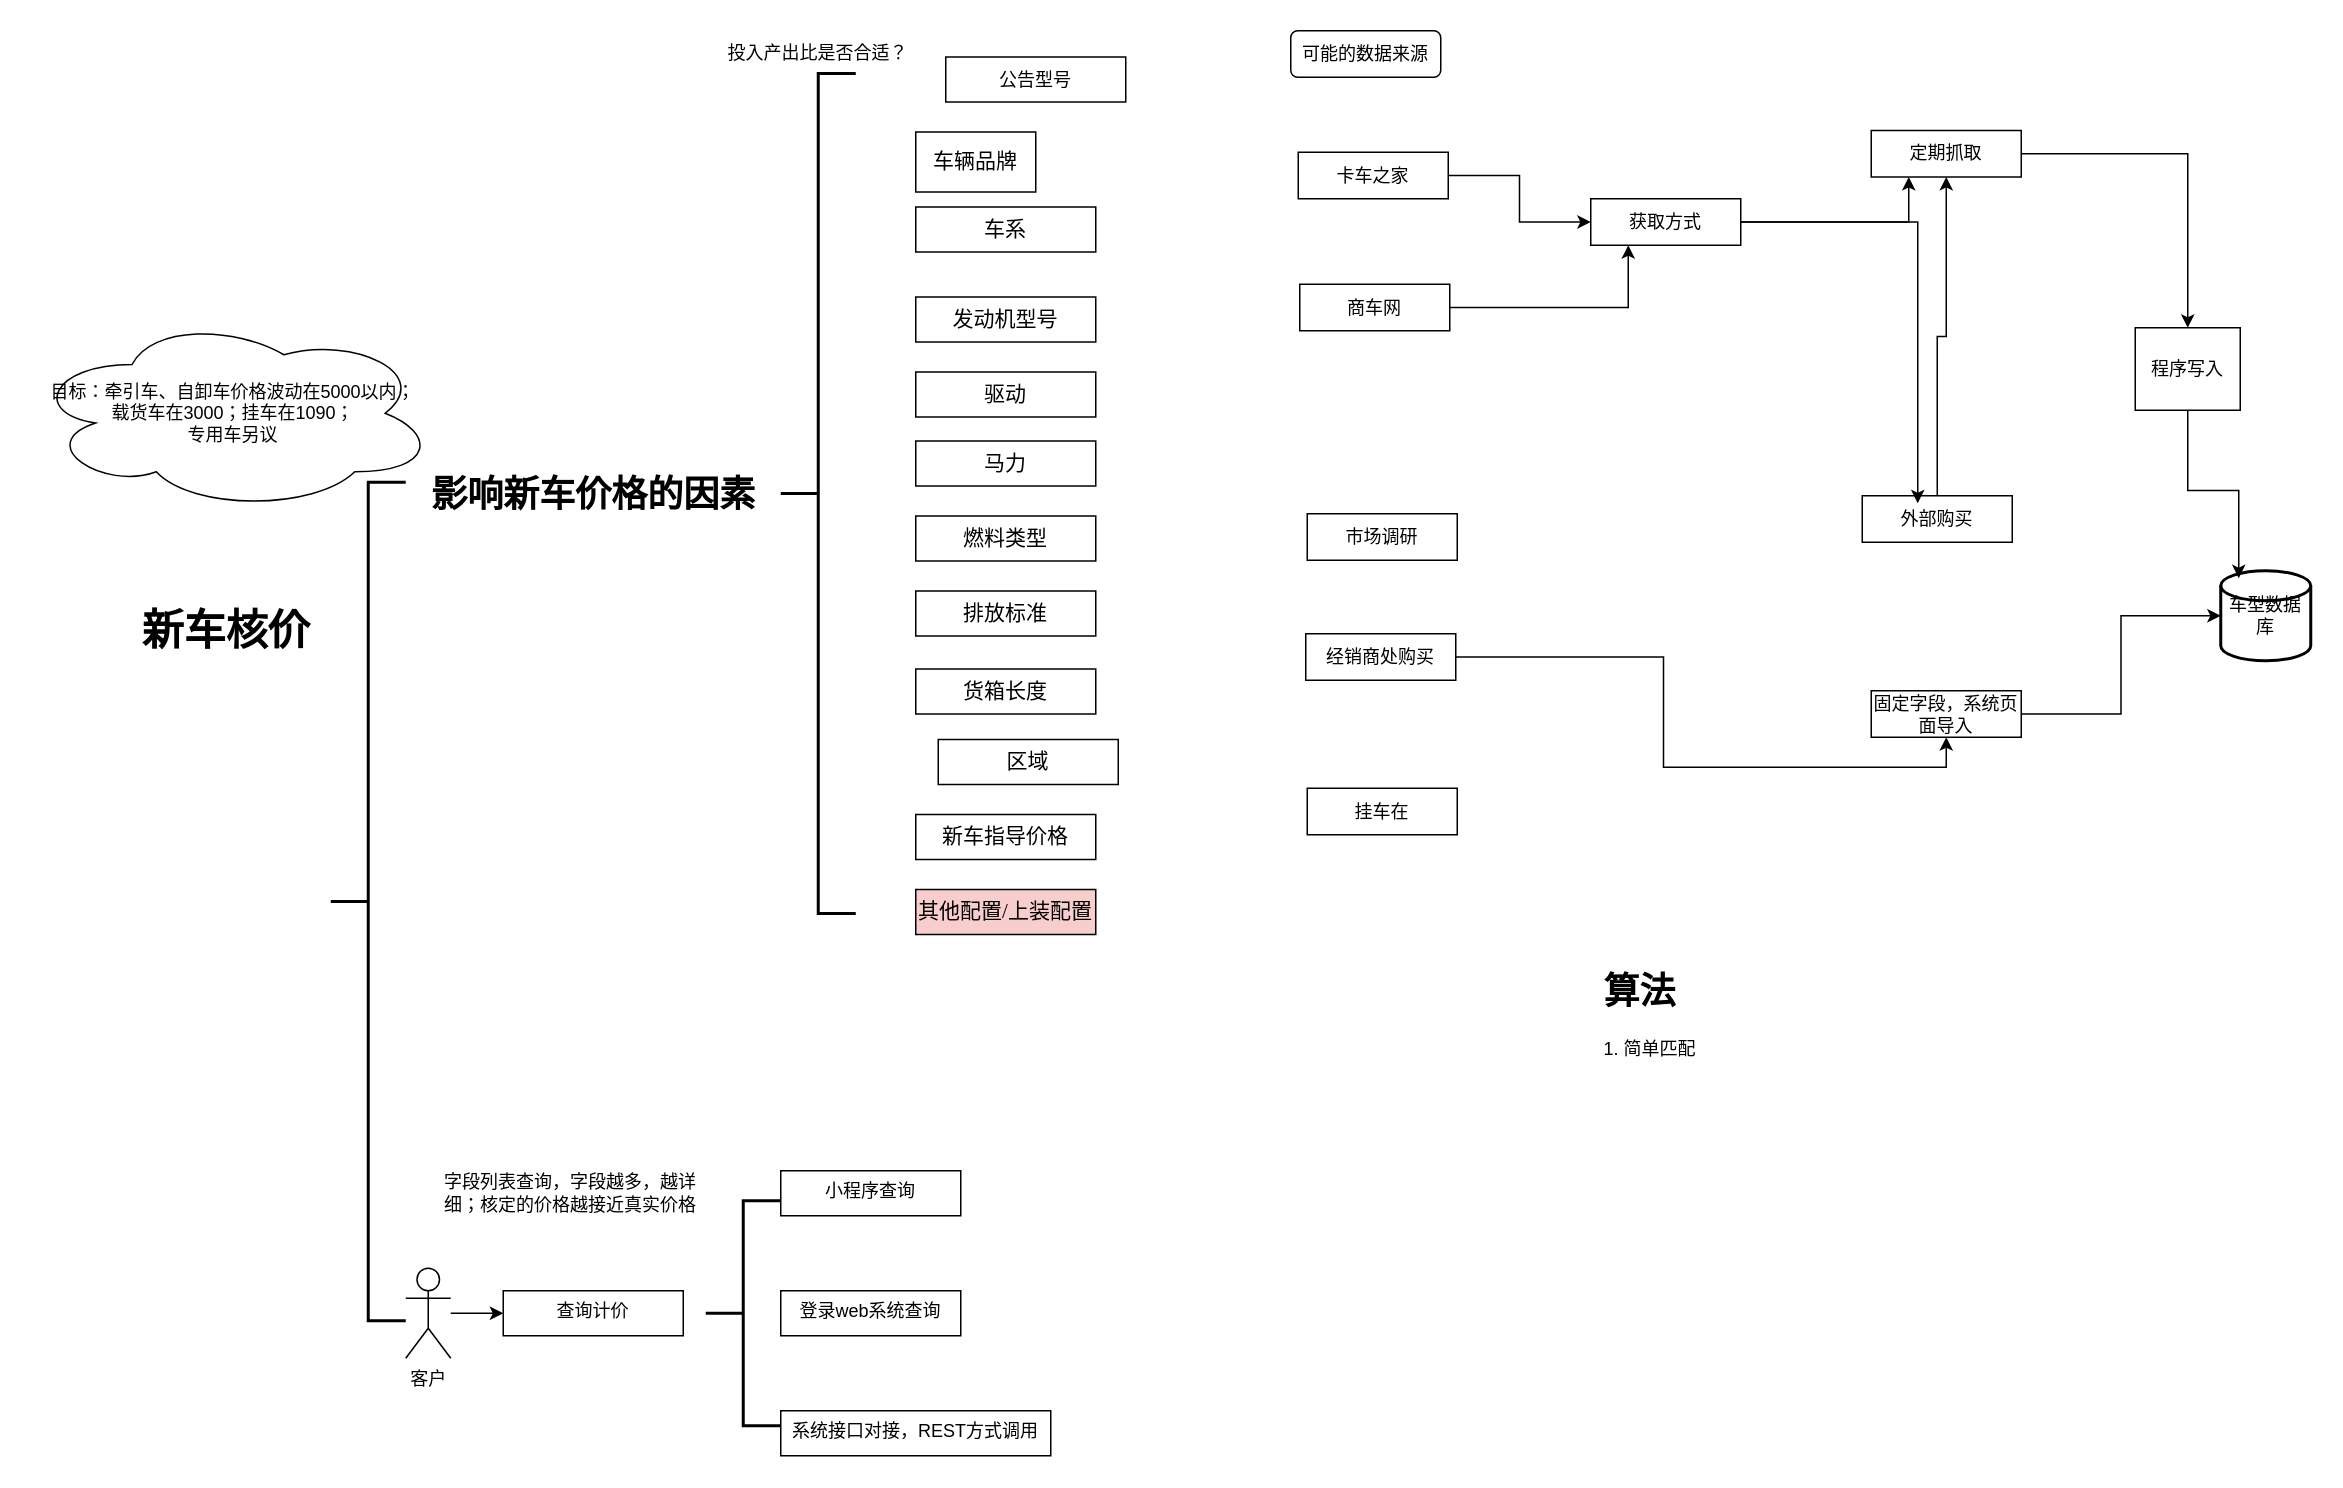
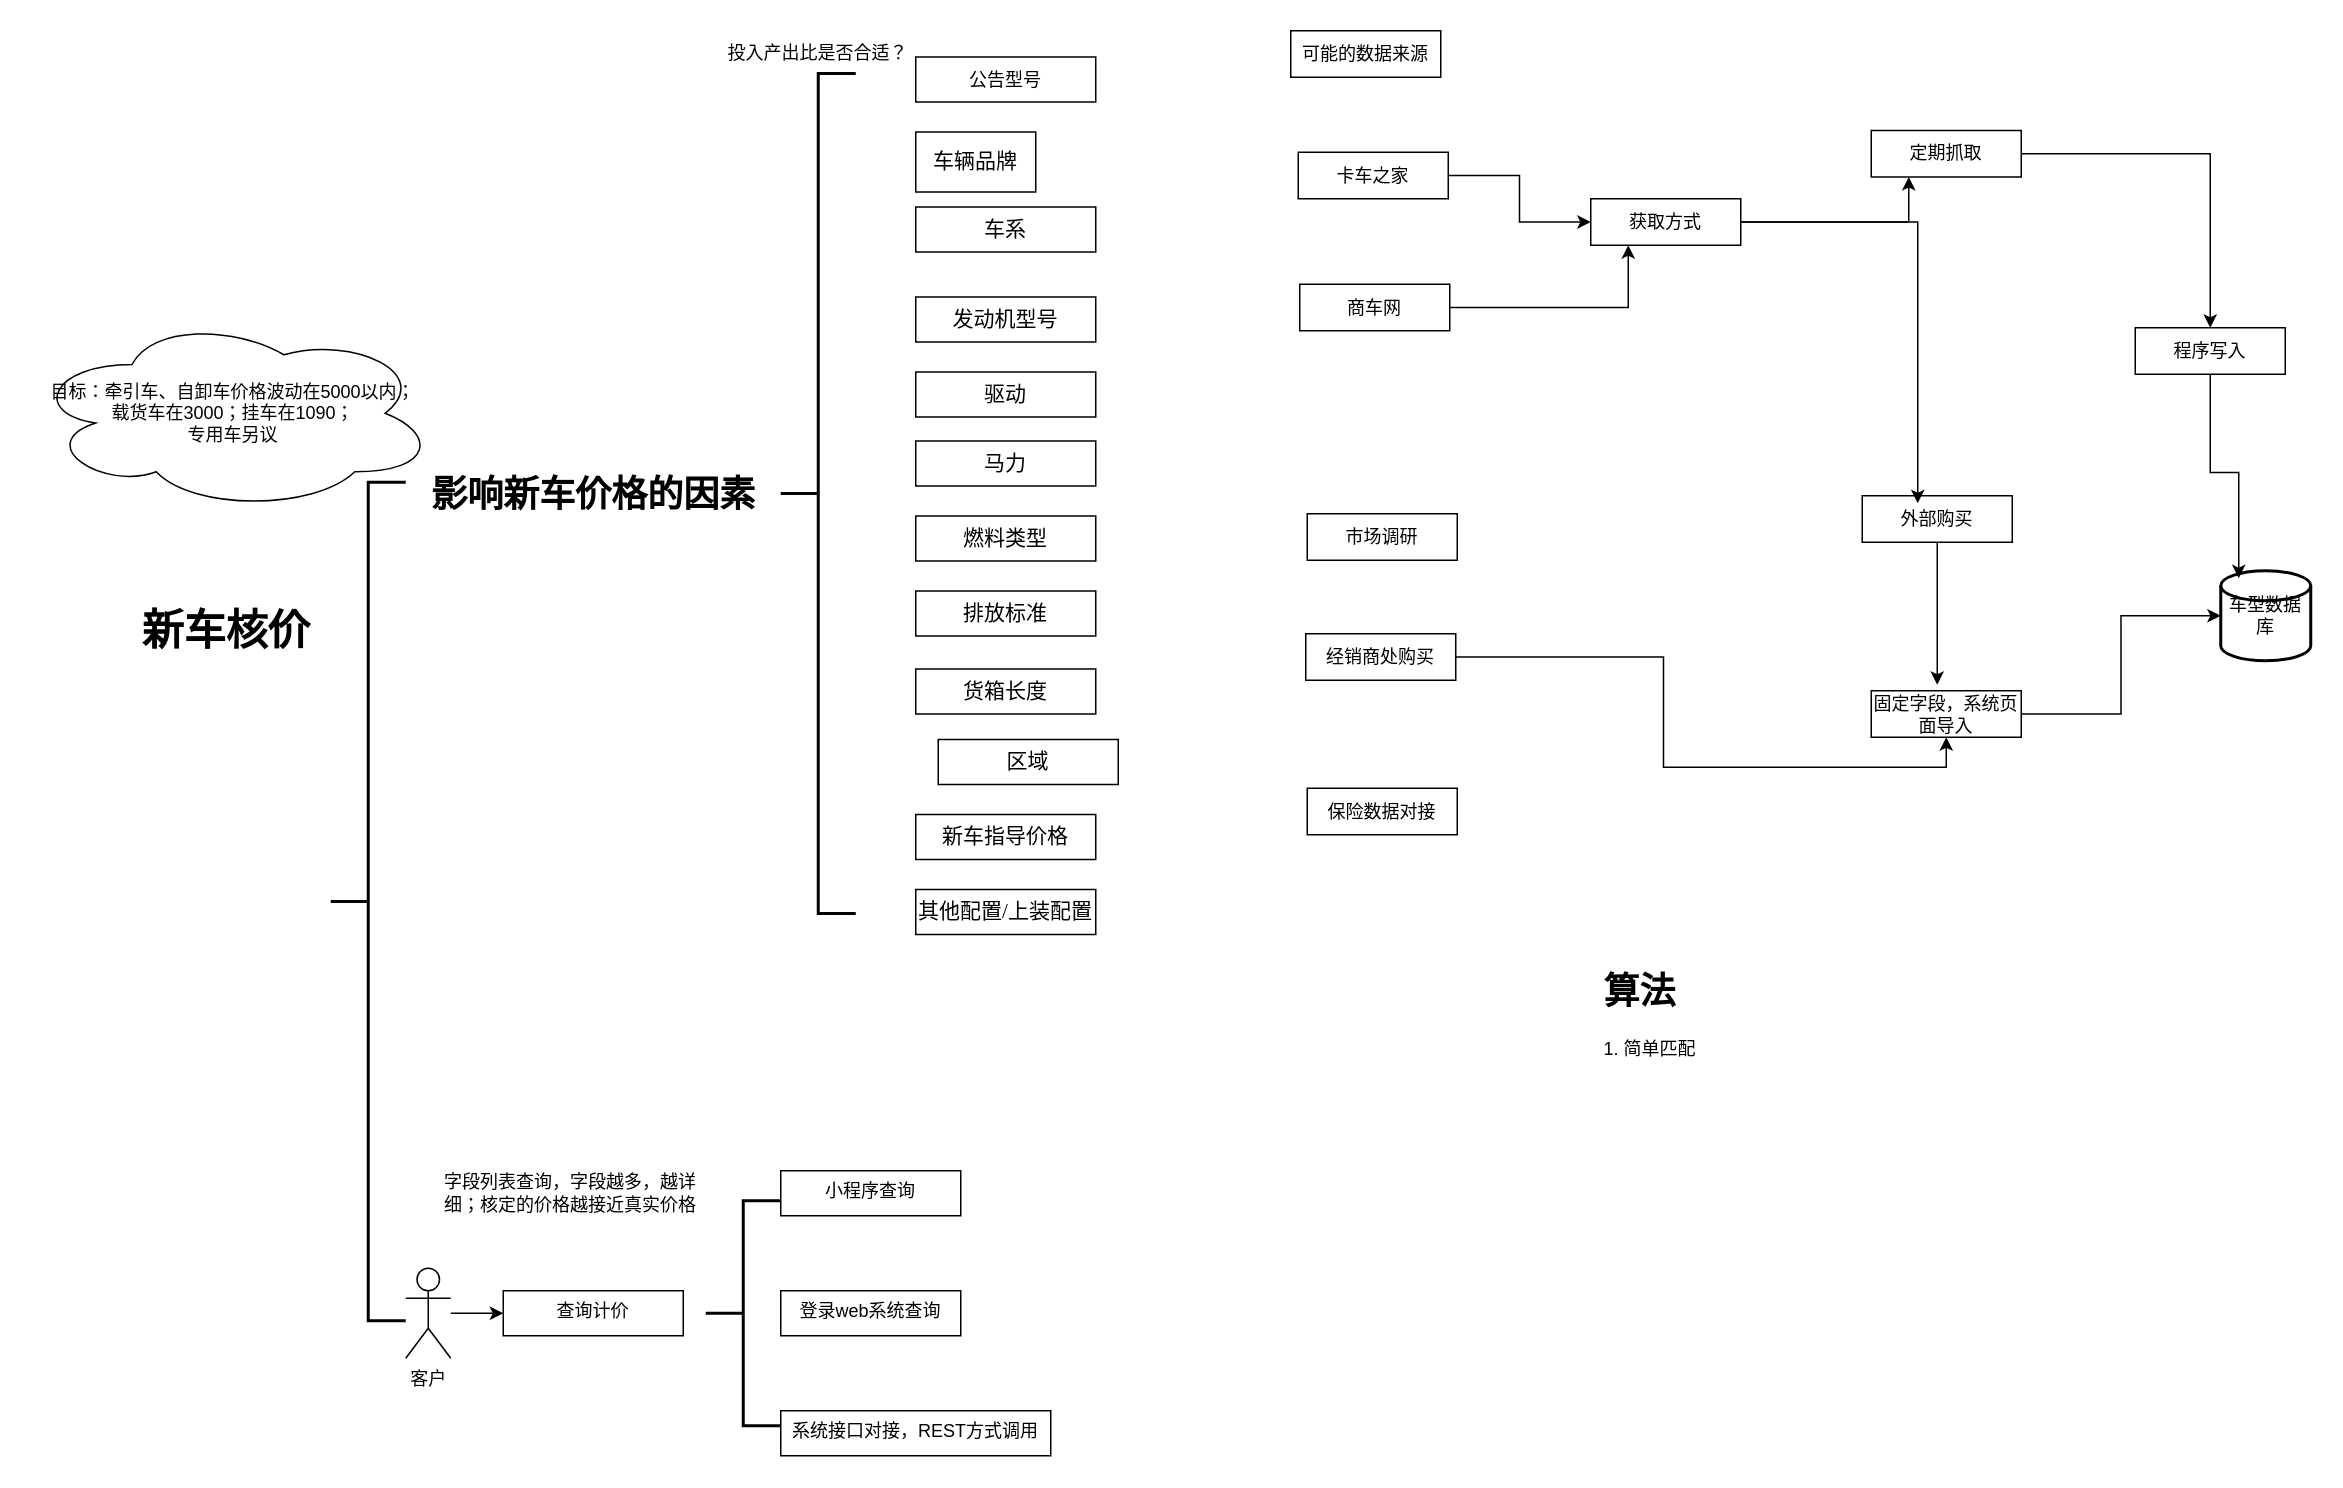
node "可能的数据来源": shape rounded rectangle -> rectangle
node "公告型号": moved (1036, 80) -> (1006, 80)
edge "外部购买" -> "定期抓取": now "外部购买" -> "固定字段，系统页面导入"
node "程序写入": size 105x83 -> 150x47
node "挂车在": label "挂车在" -> "保险数据对接"
node "其他配置/上装配置": fillcolor #f8cecc -> #ffffff
